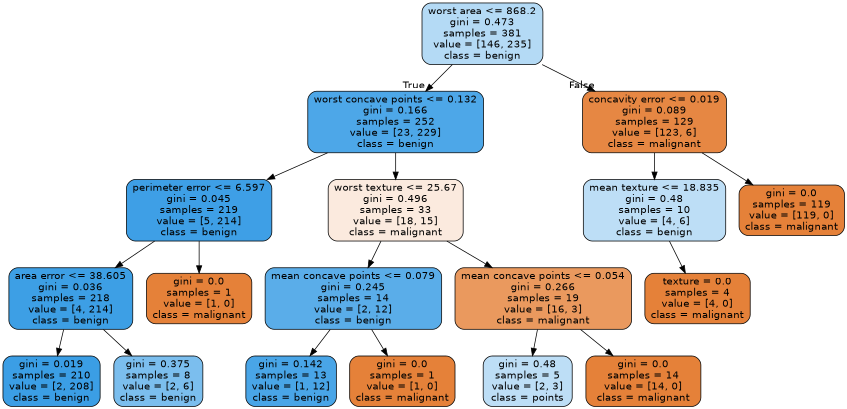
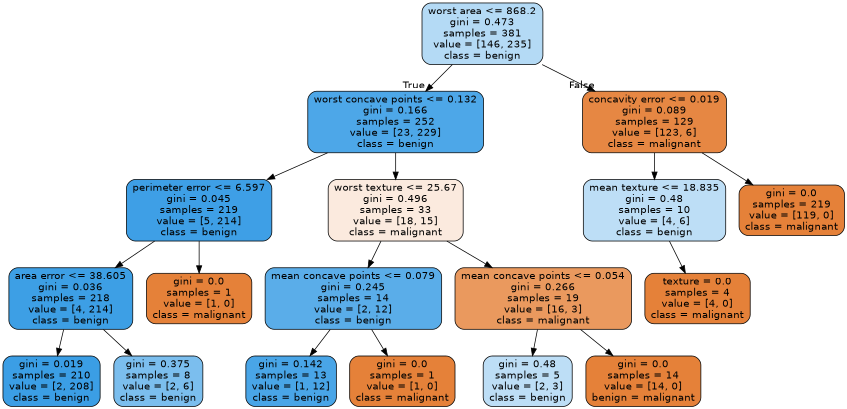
node "gini = 0.0 samples = 119 value = [119, 0] class = malignant": label "gini = 0.0 samples = 119 value = [119, 0] class = malignant" -> "gini = 0.0 samples = 219 value = [119, 0] class = malignant"
node "gini = 0.48 samples = 5 value = [2, 3] class = points": label "gini = 0.48 samples = 5 value = [2, 3] class = points" -> "gini = 0.48 samples = 5 value = [2, 3] class = benign"
node "gini = 0.0 samples = 14 value = [14, 0] class = malignant": label "gini = 0.0 samples = 14 value = [14, 0] class = malignant" -> "gini = 0.0 samples = 14 value = [14, 0] benign = malignant"
